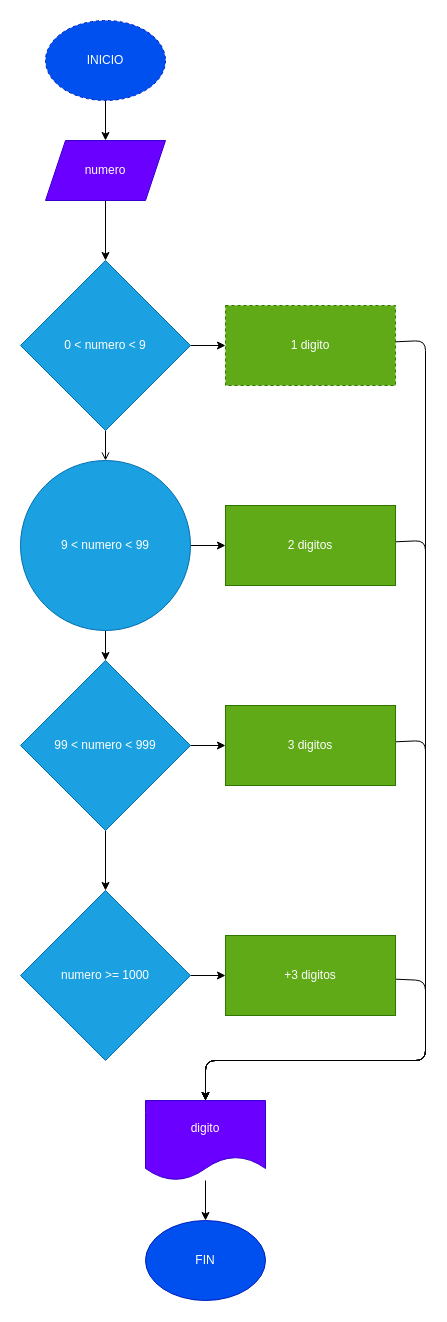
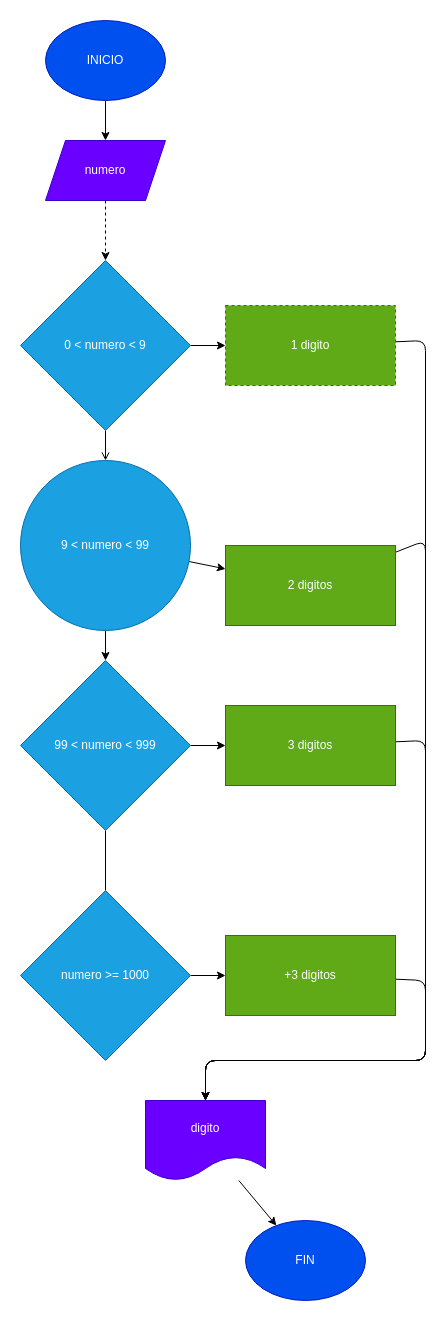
node "INICIO": style dashed -> solid
edge "numero" -> "0 < numero < 9": style solid -> dashed
node "2 digitos": moved (311, 546) -> (311, 586)
edge "99 < numero < 999" -> "numero >= 1000": arrowhead classic -> none
node "FIN": moved (206, 1261) -> (306, 1261)
